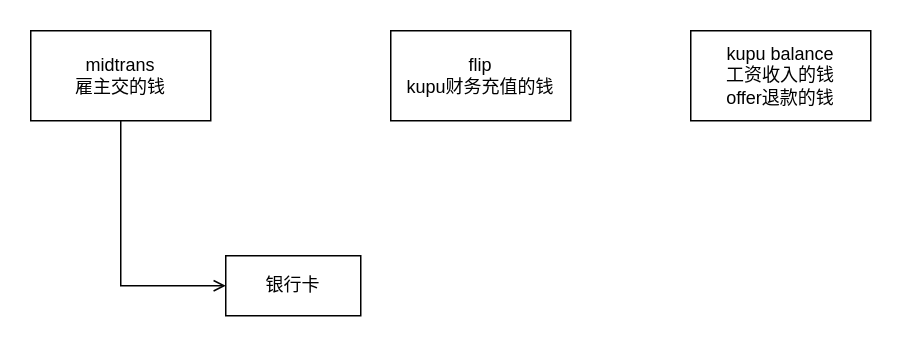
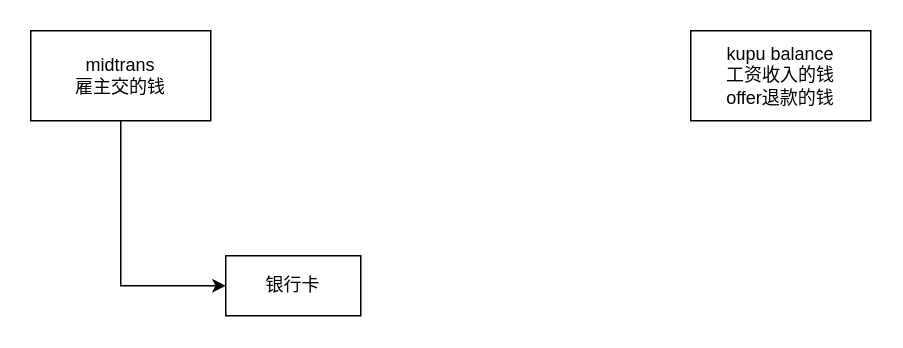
node "flip kupu财务充值的钱": removed
edge "midtrans 雇主交的钱" -> "银行卡": arrowhead open -> classic
